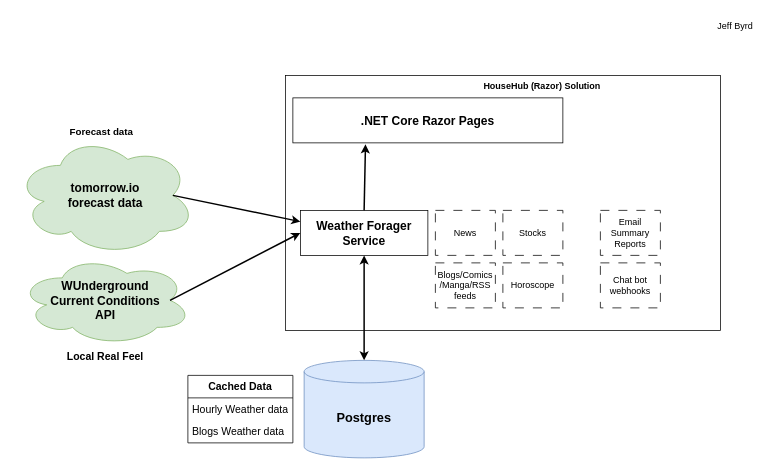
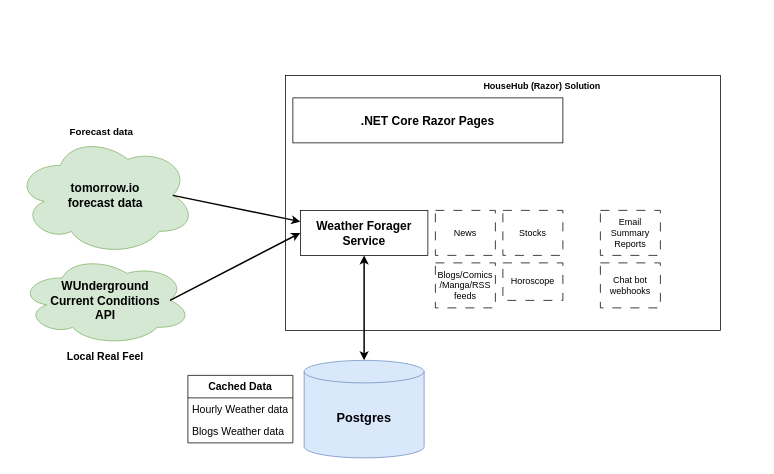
node "Jeff Byrd": removed
edge "Weather Forager Service" -> ".NET Core Razor Pages": removed
node "Horoscope": size 60x45 -> 60x38
